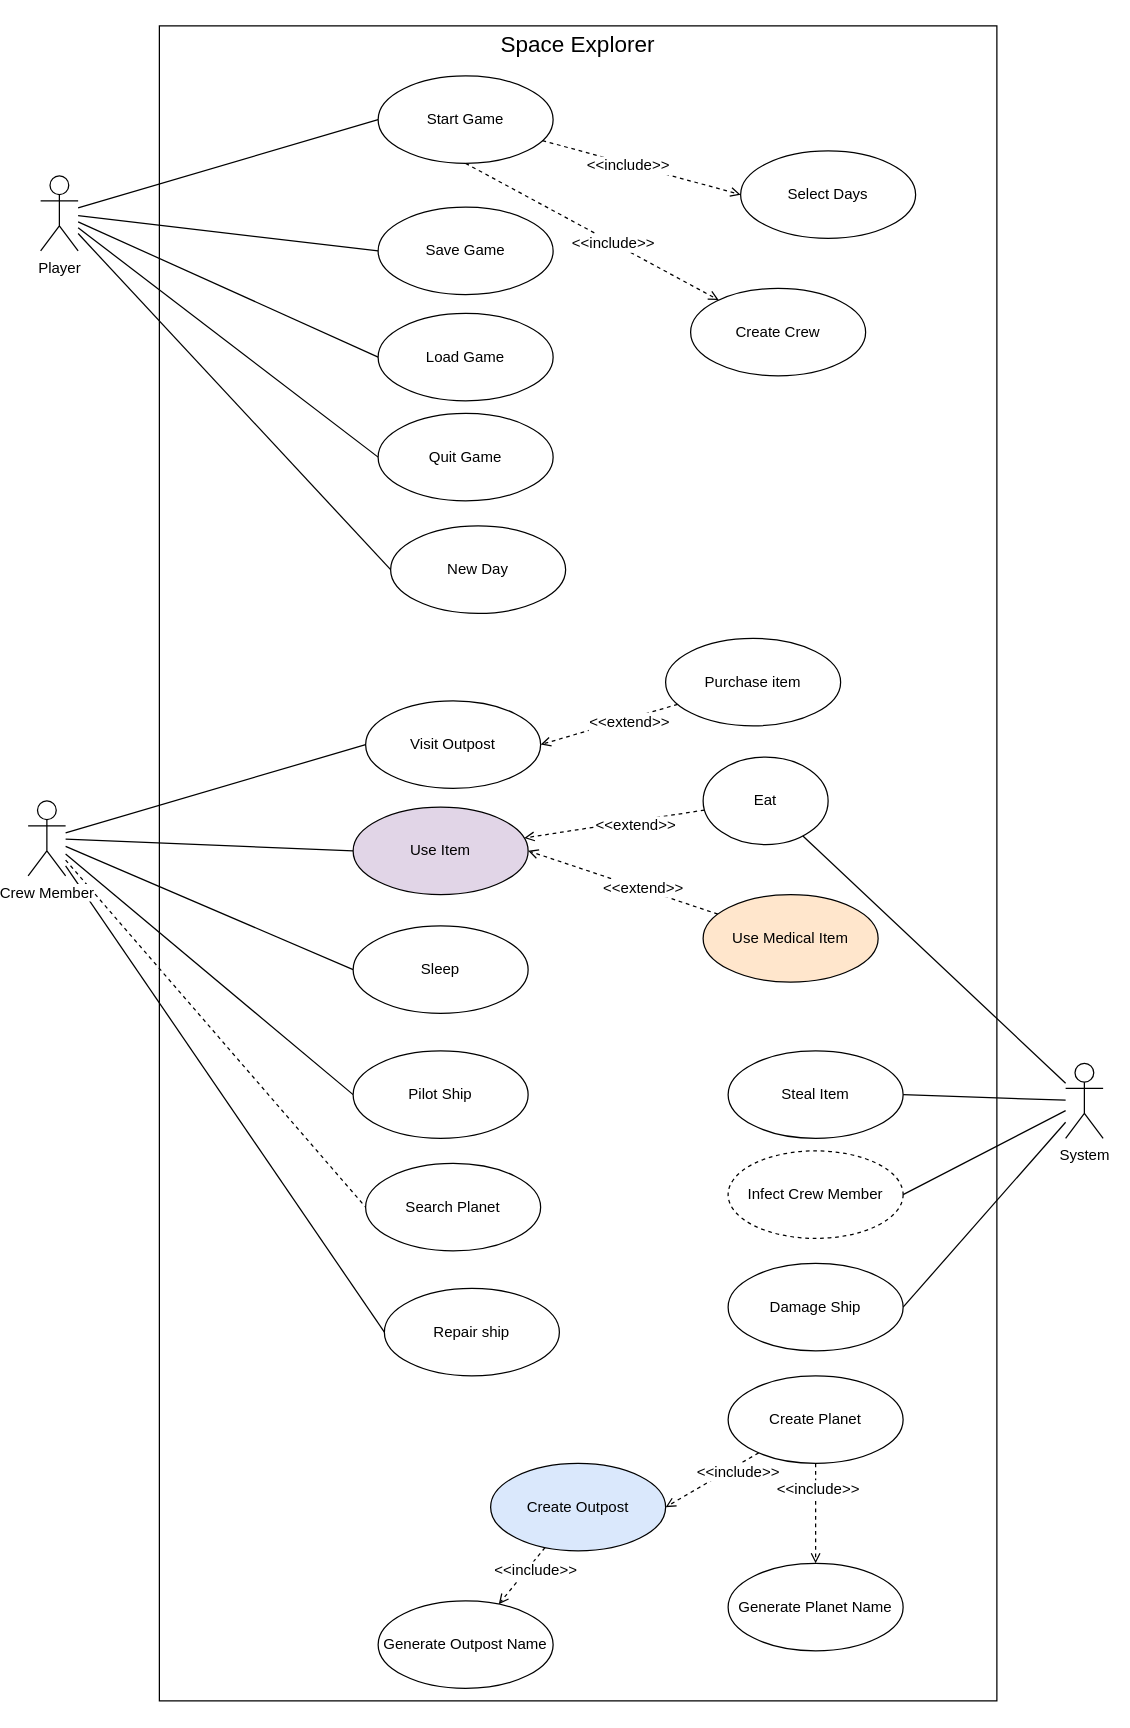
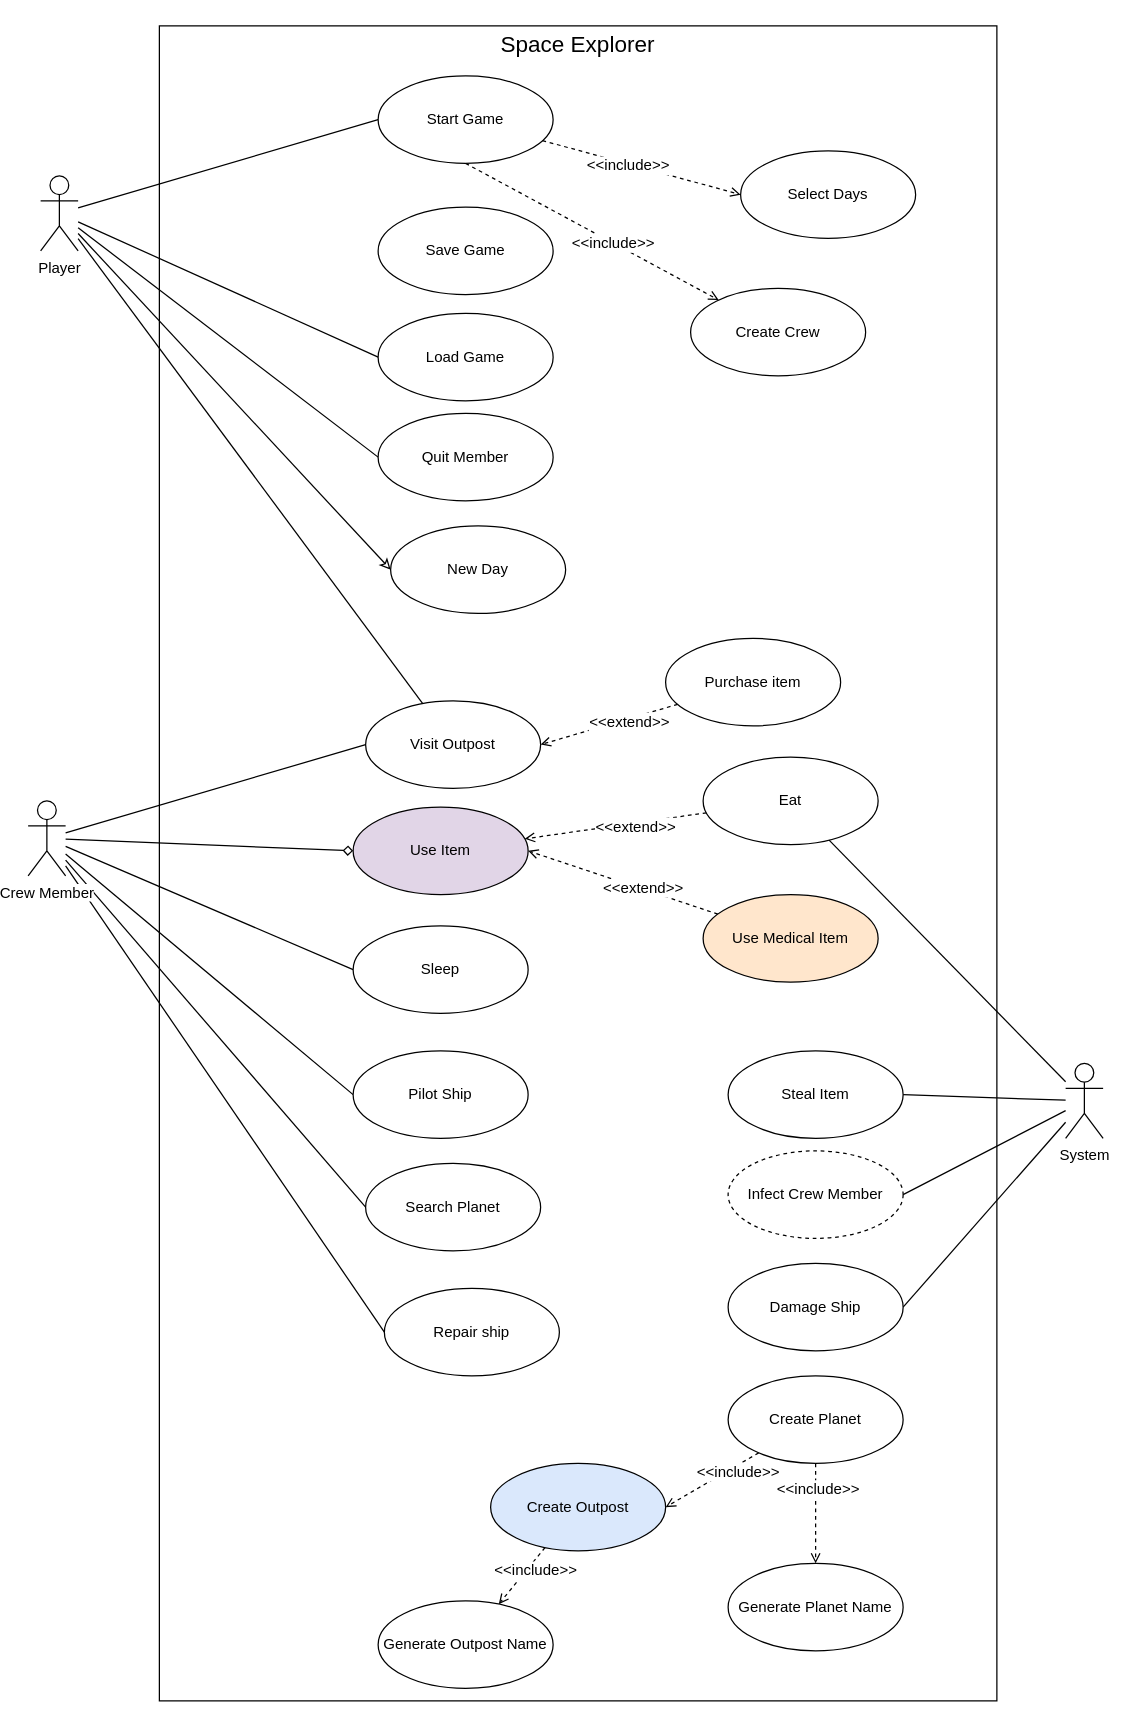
edge "Player" -- "Save Game": now "Player" -- "Visit Outpost"
node "Quit Game": label "Quit Game" -> "Quit Member"
edge "Player" -- "New Day": arrowhead none -> classic
node "Eat": size 125x88 -> 175x88
edge "Crew Member" -- "Use Item": arrowhead none -> diamond
edge "Crew Member" -- "Search Planet": style dashed -> solid
